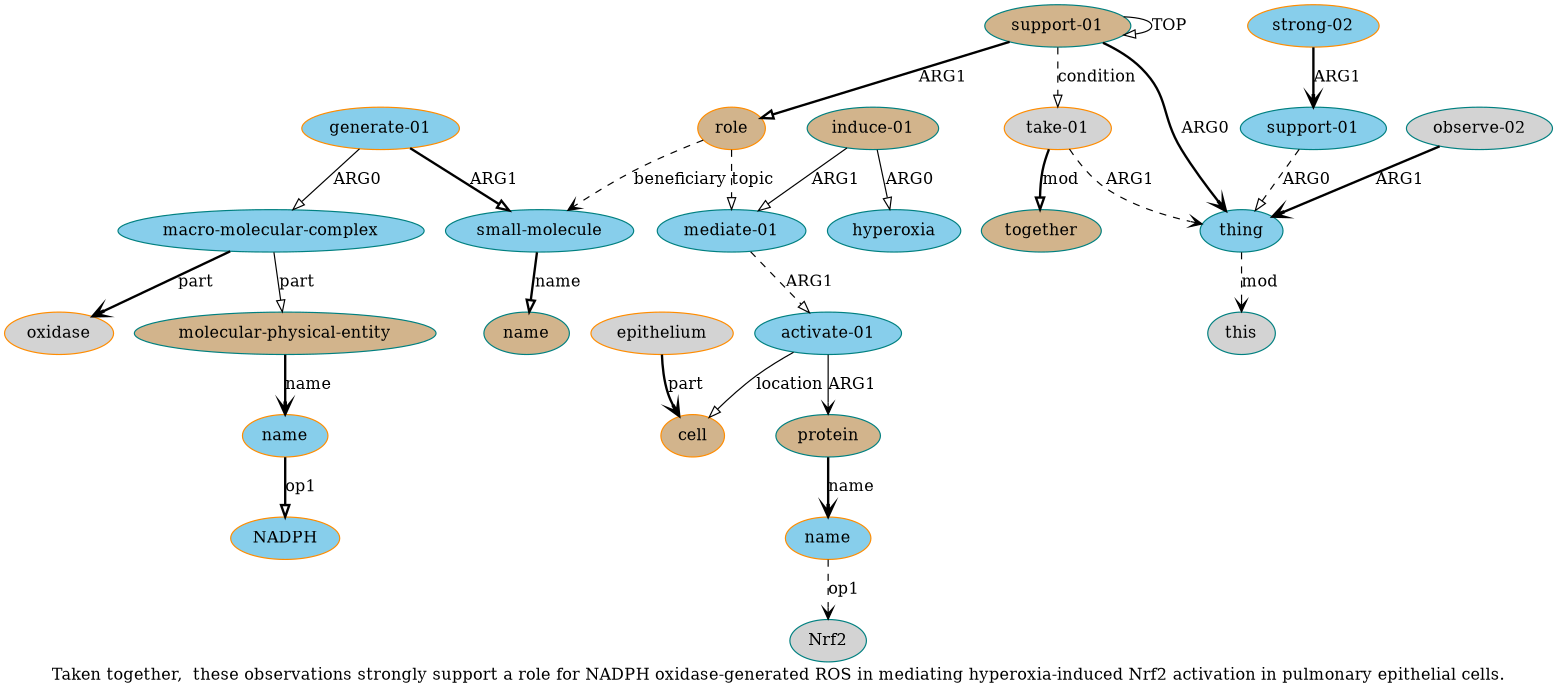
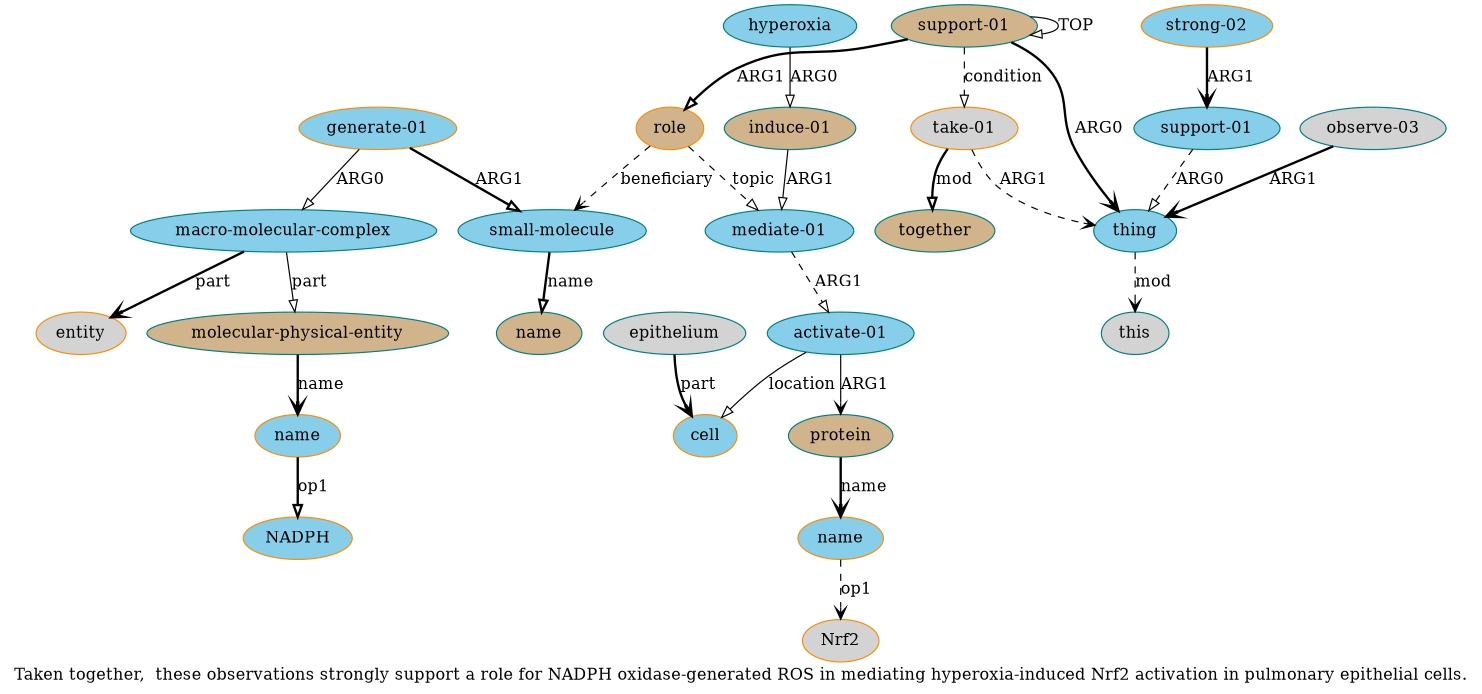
node "observe-02": label "observe-02" -> "observe-03"
edge "induce-01" -> "hyperoxia": reversed
node "oxidase": label "oxidase" -> "entity"
node "epithelium": color darkorange -> teal
node "cell": fillcolor tan -> skyblue
node "Nrf2": color teal -> darkorange
